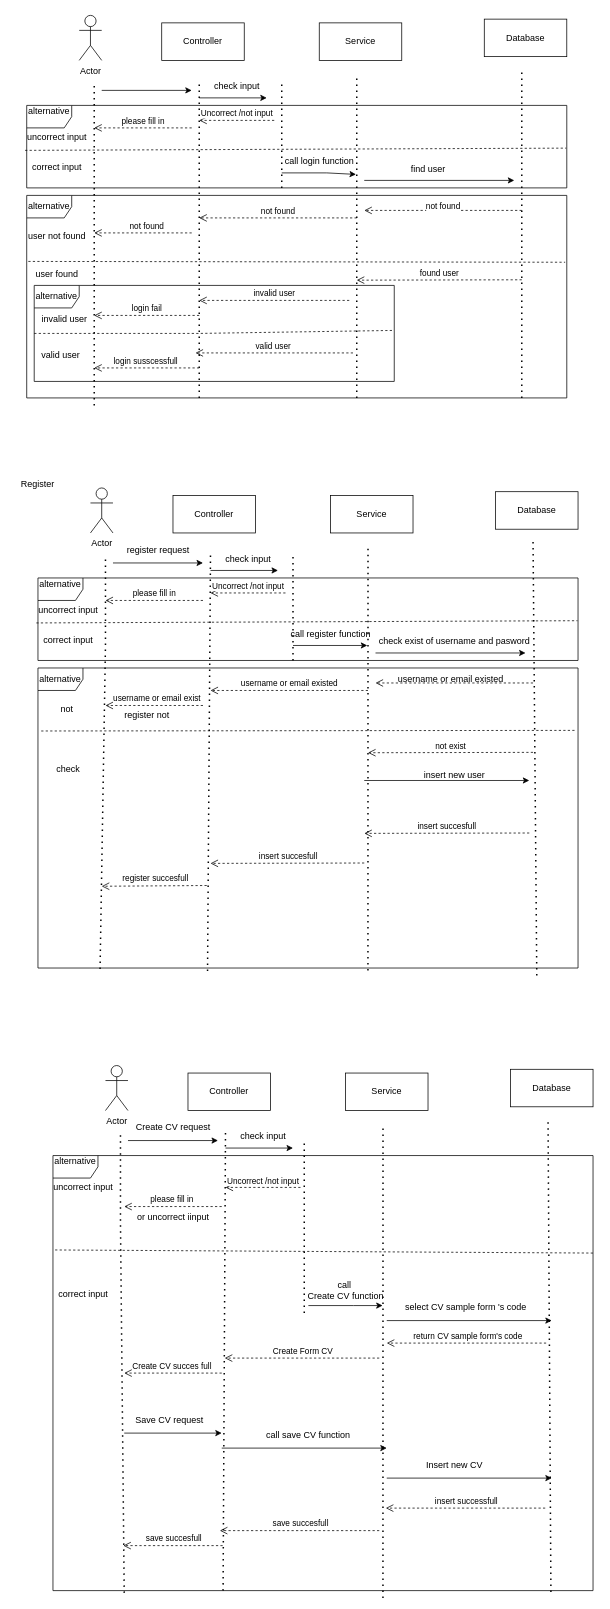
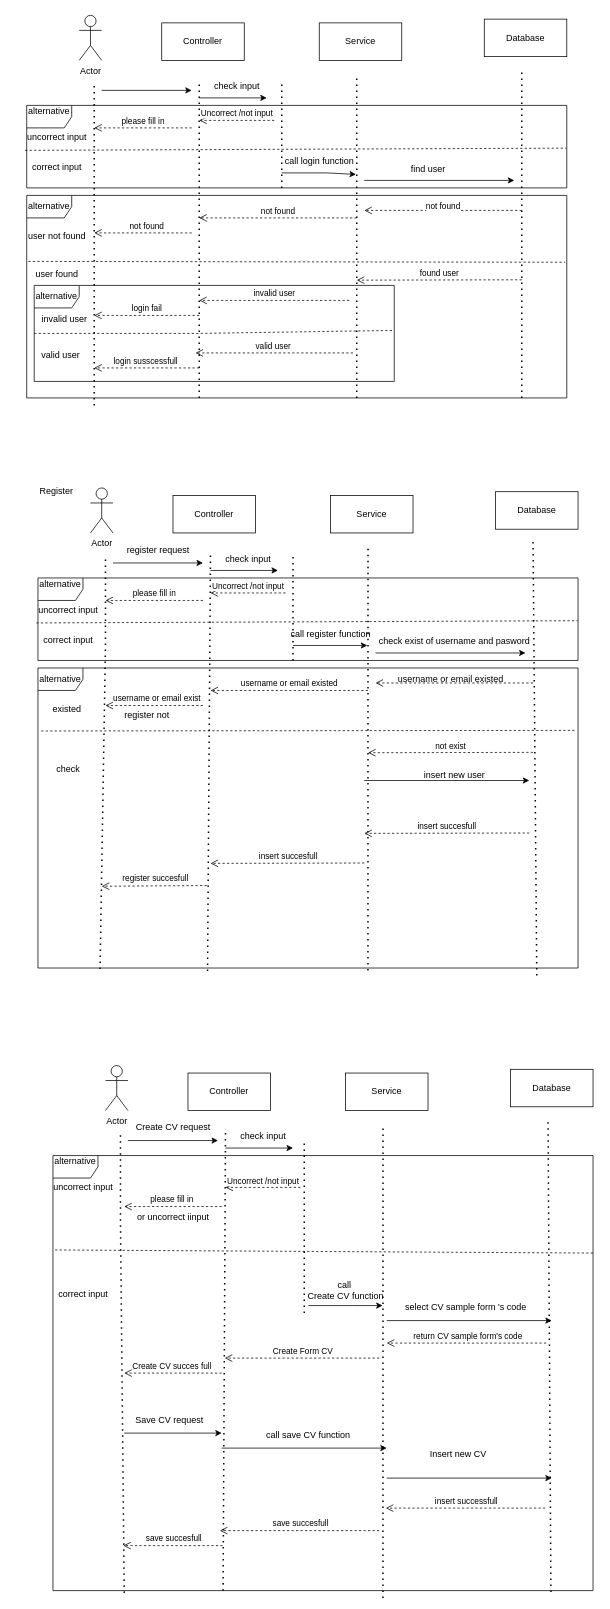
node "Register": moved (38, 484) -> (57, 492)
node "not": label "not" -> "existed"
node "Insert new CV": moved (454, 1465) -> (458, 1454)
